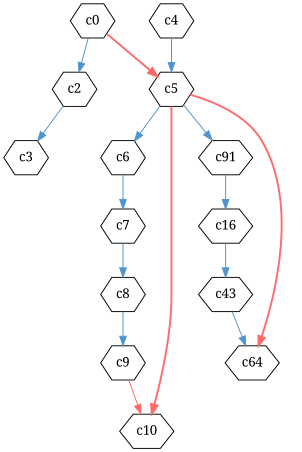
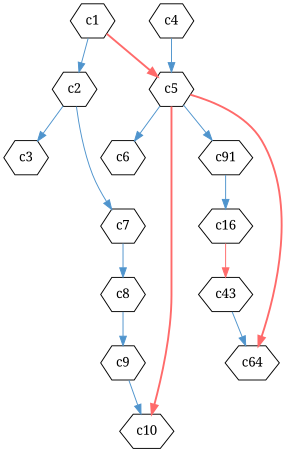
node "c0": label "c0" -> "c1"
edge "c6" -> "c7": now "c2" -> "c7"
edge "c16" -> "c43": color steelblue3 -> indianred1
edge "c9" -> "c10": color indianred1 -> steelblue3
